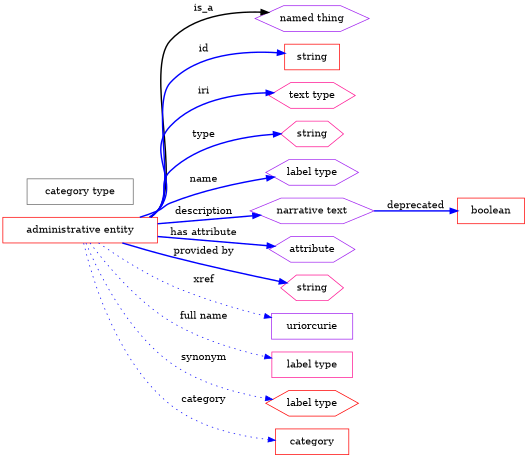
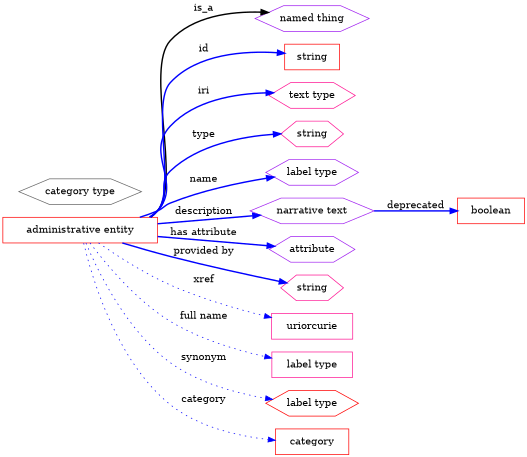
node "category type": shape box -> hexagon
node "uriorcurie": color purple -> deeppink
